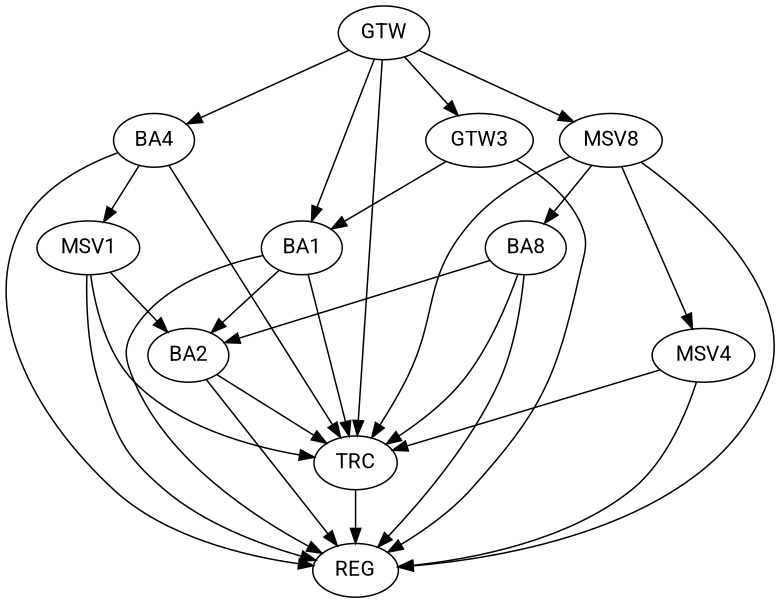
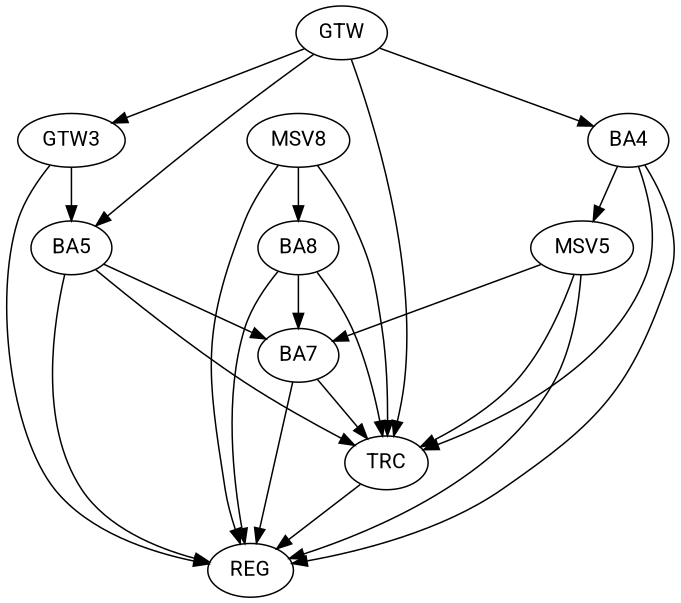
edge "GTW" -> "MSV8": removed
node "MSV1": label "MSV1" -> "MSV5"
node "BA1": label "BA1" -> "BA5"
node "BA2": label "BA2" -> "BA7"
node "MSV4": removed
